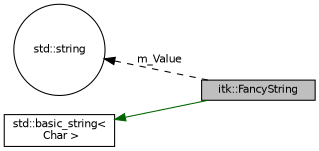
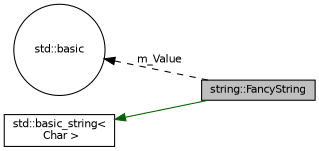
node "std::string": label "std::string" -> "std::basic"
node "itk::FancyString": label "itk::FancyString" -> "string::FancyString"
